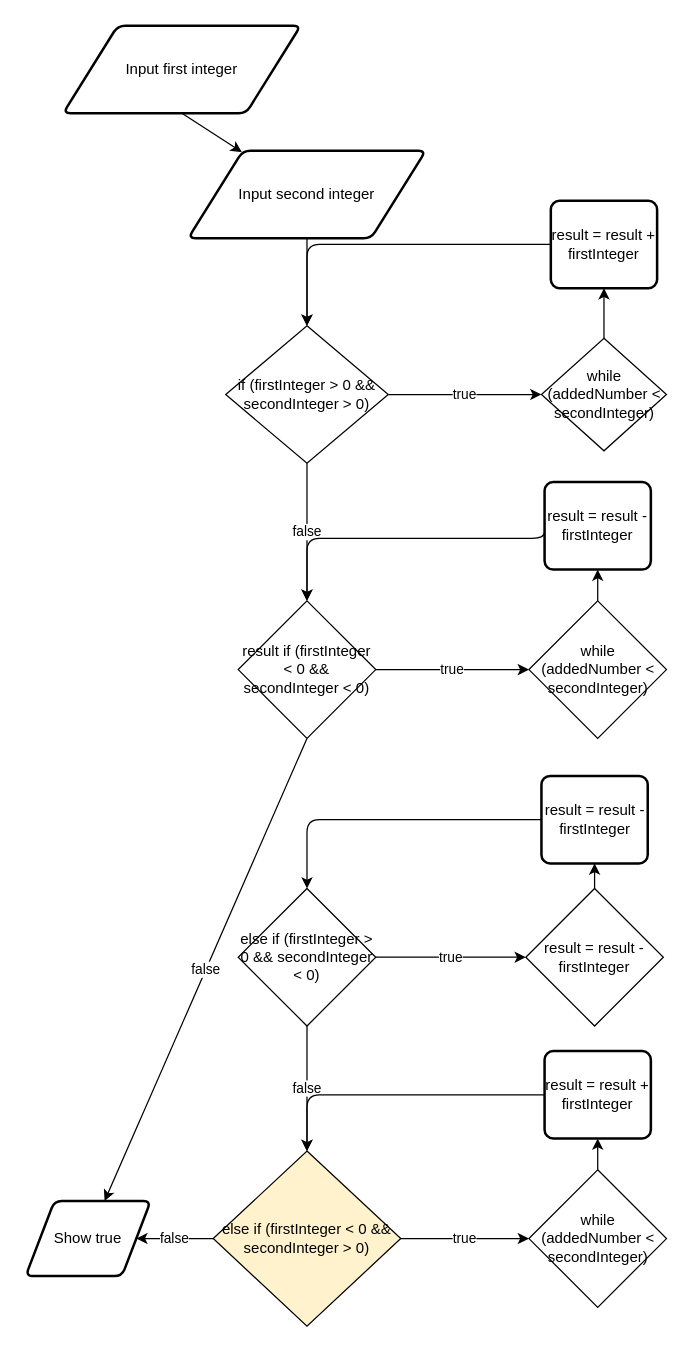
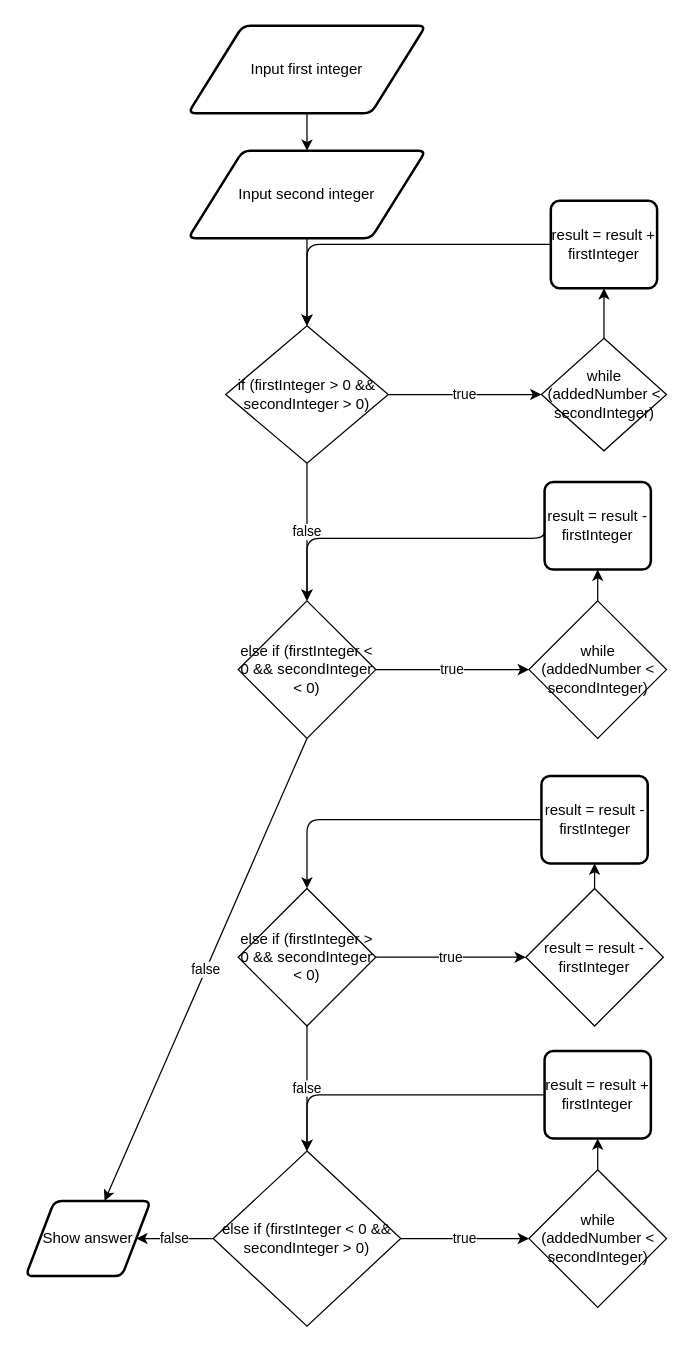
node "Input first integer": moved (182, 69) -> (307, 69)
node "result if (firstInteger < 0 && secondInteger < 0)": label "result if (firstInteger < 0 && secondInteger < 0)" -> "else if (firstInteger < 0 && secondInteger < 0)"
node "Show true": label "Show true" -> "Show answer"
node "else if (firstInteger < 0 && secondInteger > 0)": fillcolor #fff2cc -> #ffffff
